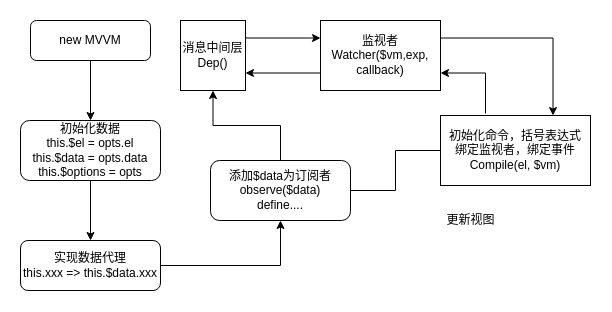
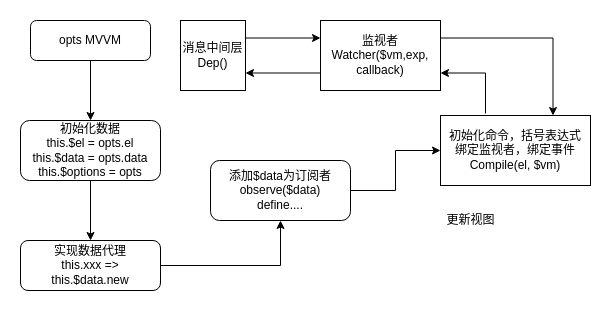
node "new MVVM": label "new MVVM" -> "opts MVVM"
edge "添加$data为订阅者 observe($data) define...." -> "消息中间层 Dep()": removed
edge "初始化命令，括号表达式 绑定监视者，绑定事件 Compile(el, $vm)" -- "添加$data为订阅者 observe($data) define....": arrowhead none -> classic
node "实现数据代理 this.xxx => this.$data.xxx": label "实现数据代理 this.xxx => this.$data.xxx" -> "实现数据代理 this.xxx => this.$data.new"
